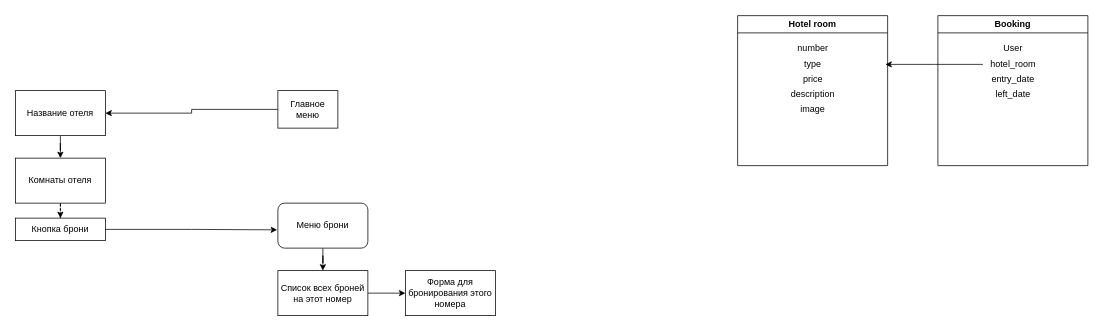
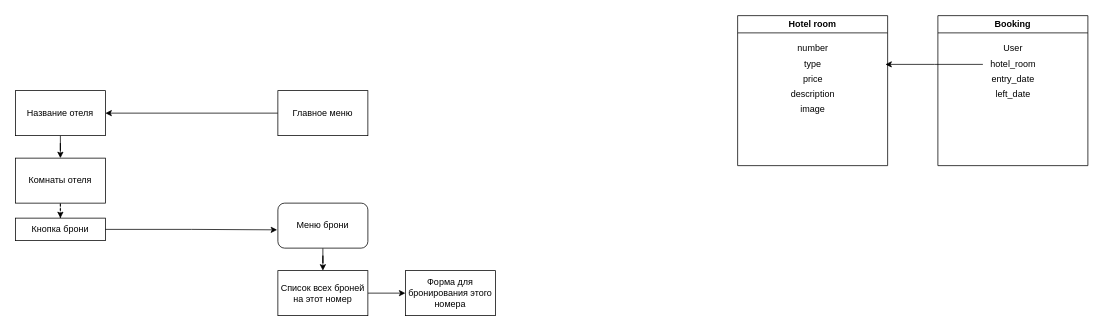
node "Главное меню": size 60x38 -> 90x45
